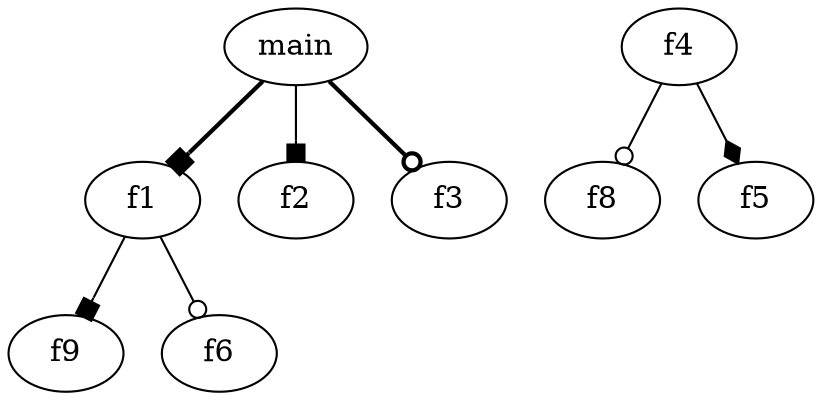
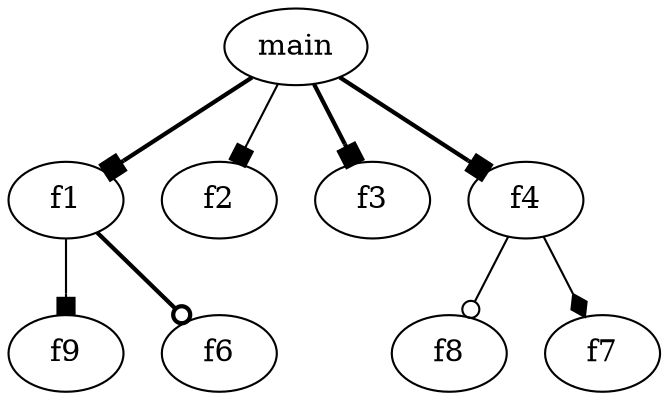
edge "main" -> "f3": arrowhead odot -> box
edge "main" -> "f4": added
node "f5": label "f5" -> "f7"
edge "f1" -> "f6": style solid -> bold
